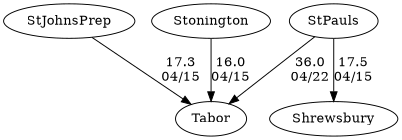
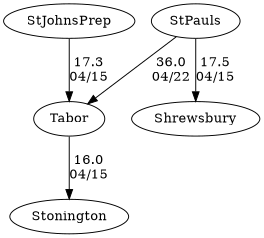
edge "Stonington" -> "Tabor": reversed
